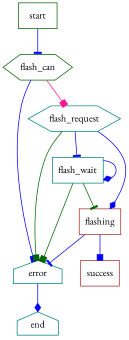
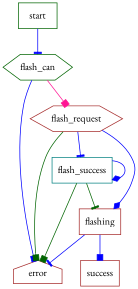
node "flash_request": color teal -> brown
node "flash_wait": label "flash_wait" -> "flash_success"
node "error": color teal -> brown
node "end": removed
